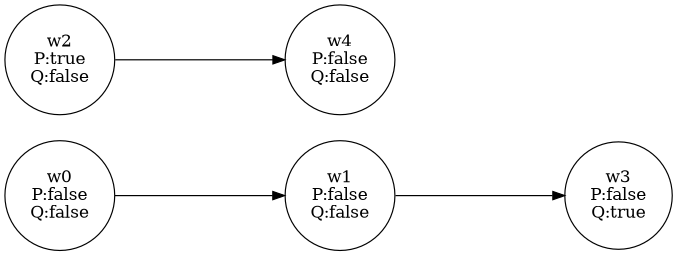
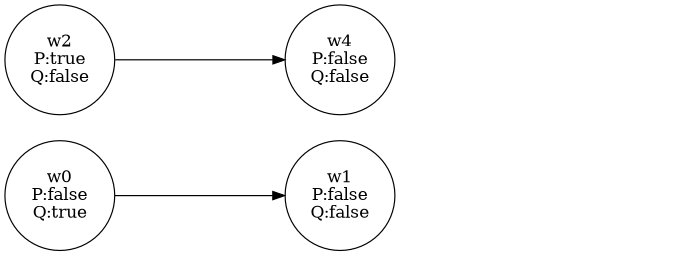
node "w0 P:false Q:false": label "w0 P:false Q:false" -> "w0 P:false Q:true"
node "w3 P:false Q:true": removed
